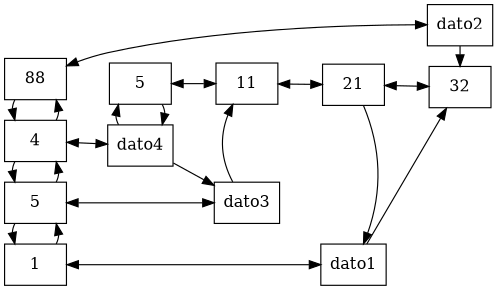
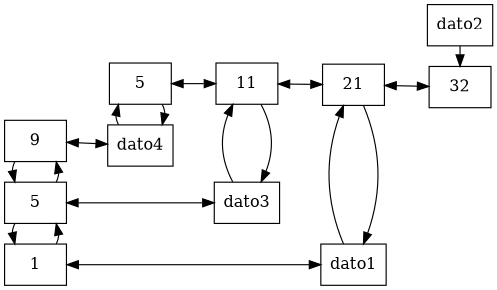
node "88": removed
node "4": label "4" -> "9"
edge "dato4" -> "dato3": now "11" -> "dato3"
edge "dato1" -> "32": now "dato1" -> "21"
